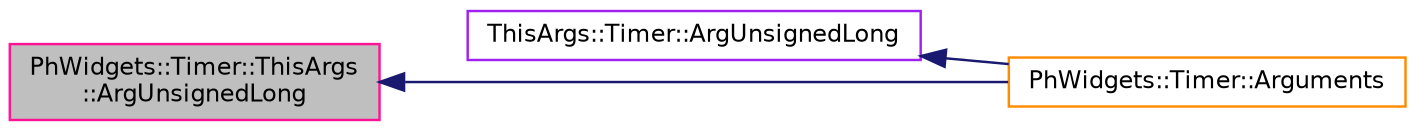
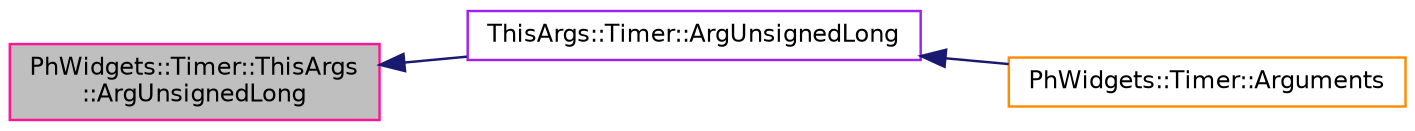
edge "PhWidgets::Timer::Arguments" -> "PhWidgets::Timer::ThisArgs ::ArgUnsignedLong": now "ThisArgs::Timer::ArgUnsignedLong" -> "PhWidgets::Timer::ThisArgs ::ArgUnsignedLong"
